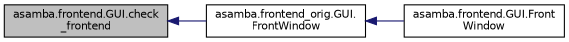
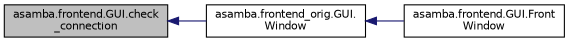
node "asamba.frontend.GUI.check _frontend": label "asamba.frontend.GUI.check _frontend" -> "asamba.frontend.GUI.check _connection"
node "asamba.frontend_orig.GUI. FrontWindow": label "asamba.frontend_orig.GUI. FrontWindow" -> "asamba.frontend_orig.GUI. Window"
